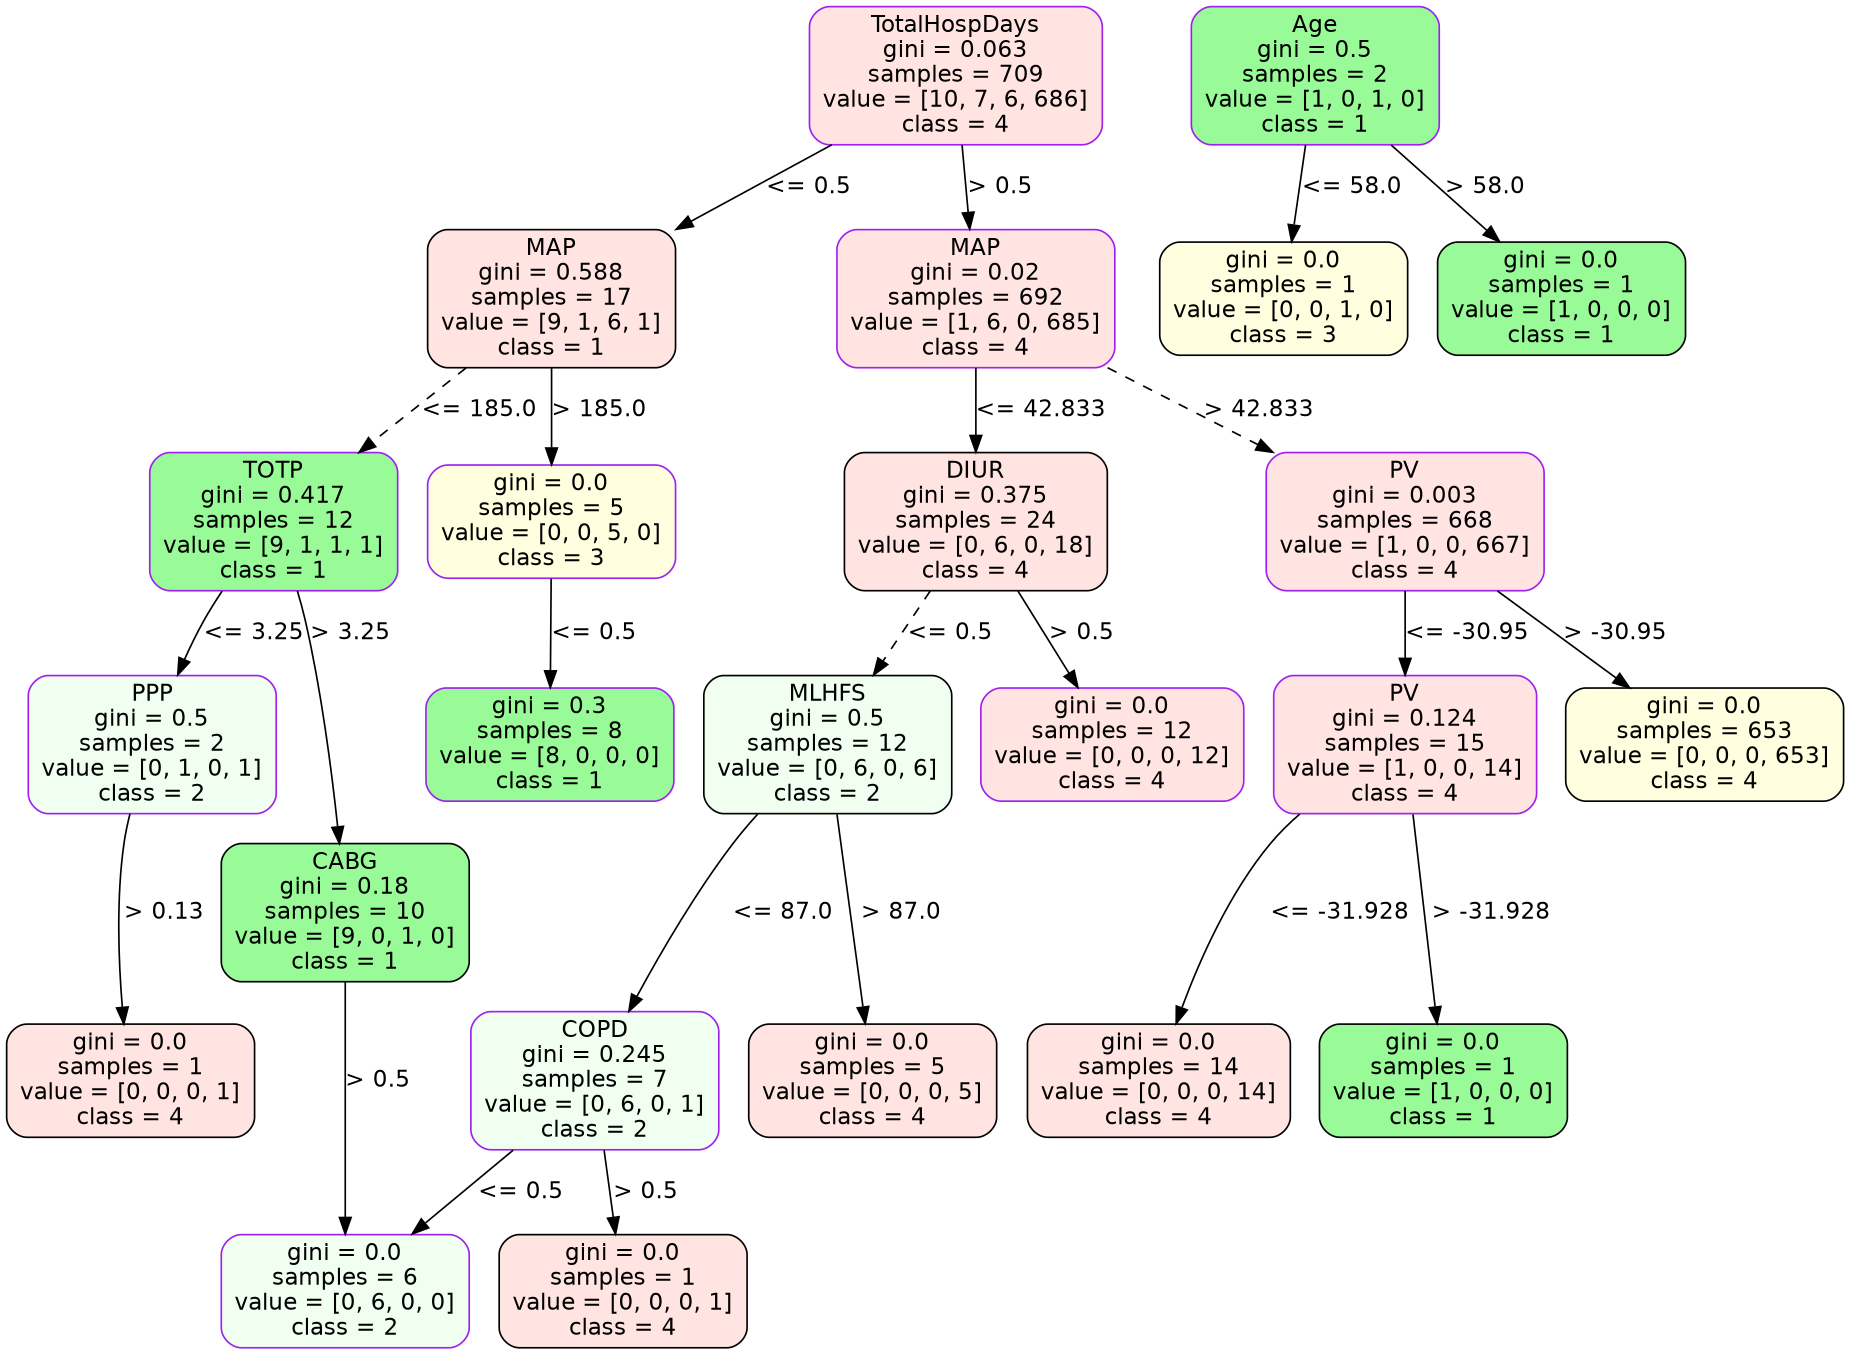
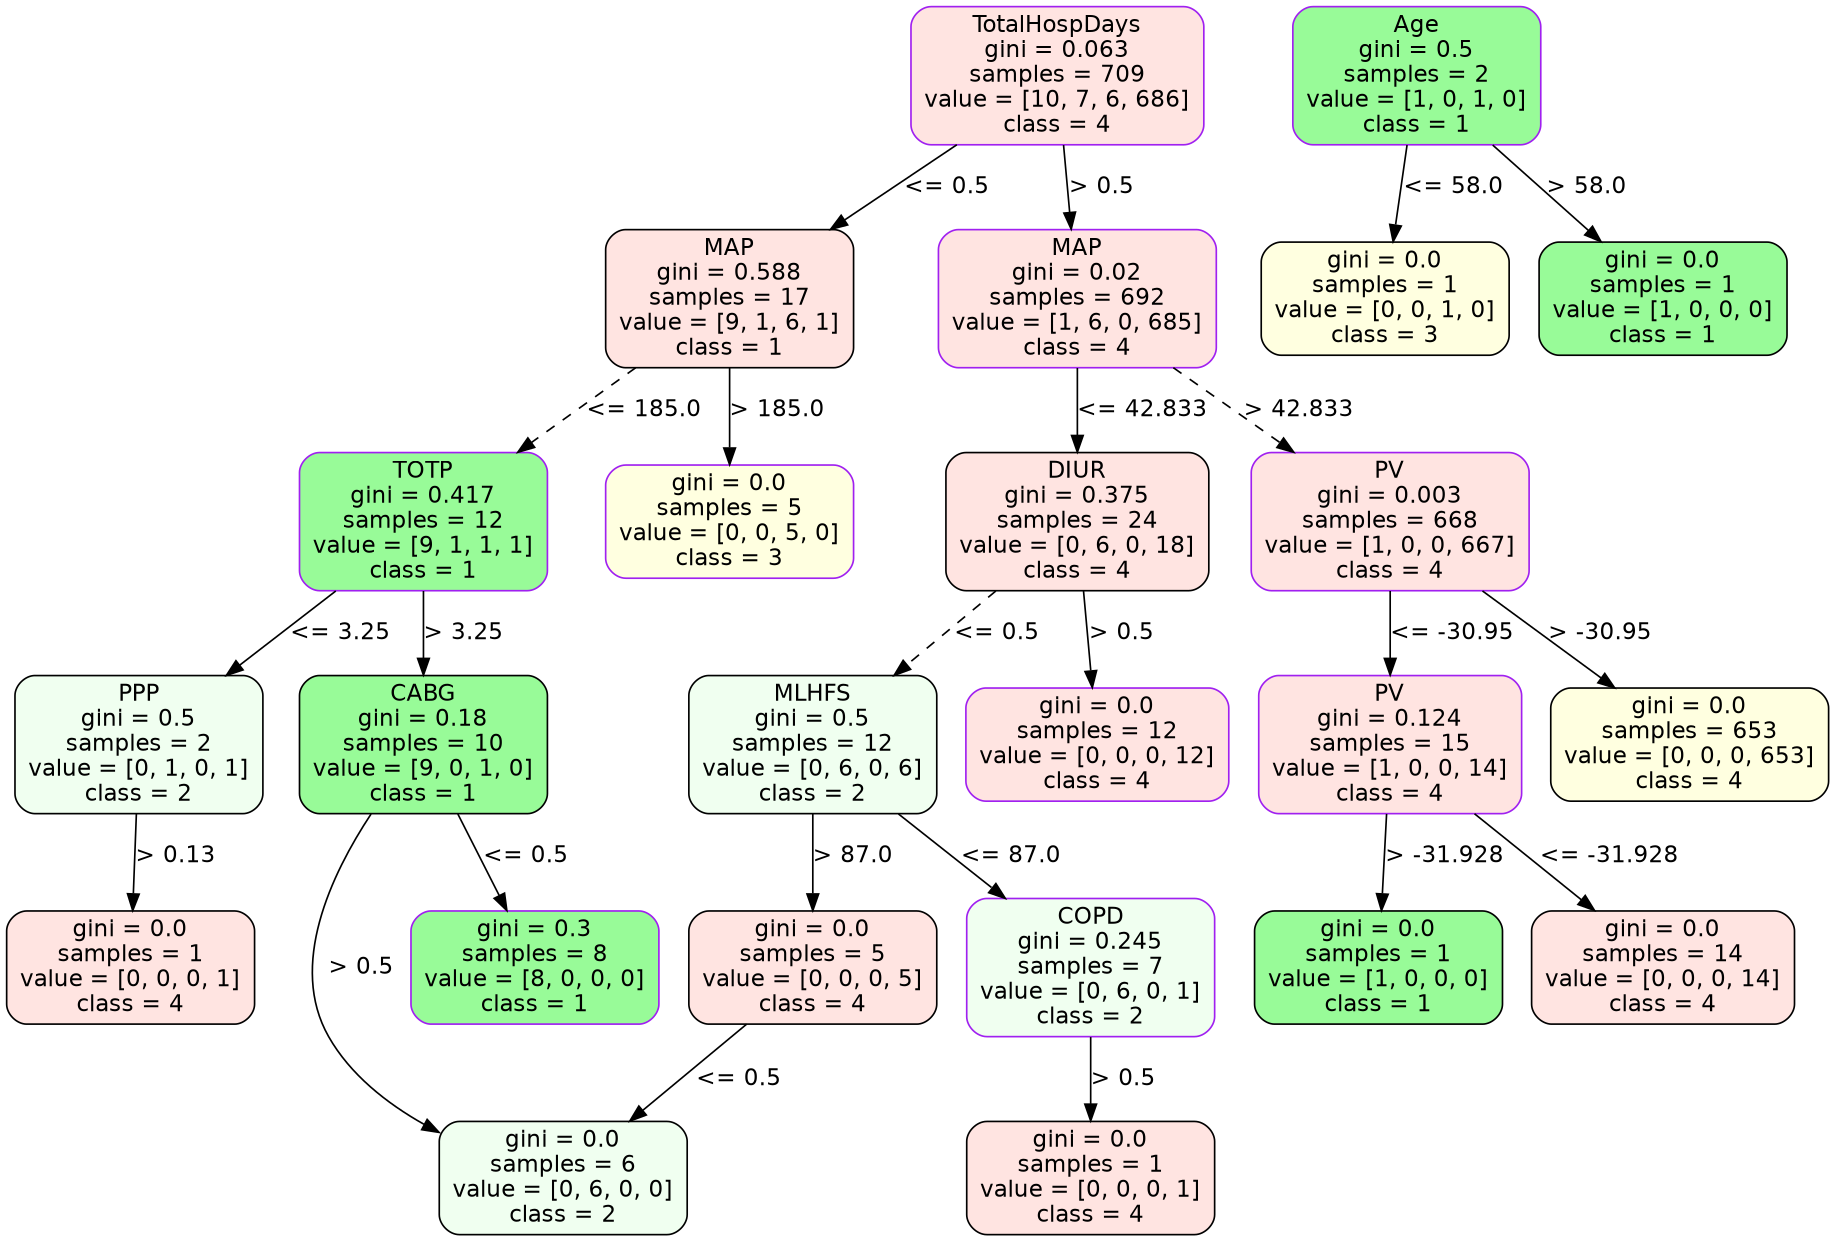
edge "gini = 0.0 samples = 5 value = [0, 0, 5, 0] class = 3" -> "gini = 0.3 samples = 8 value = [8, 0, 0, 0] class = 1": now "CABG gini = 0.18 samples = 10 value = [9, 0, 1, 0] class = 1" -> "gini = 0.3 samples = 8 value = [8, 0, 0, 0] class = 1"
node "PPP gini = 0.5 samples = 2 value = [0, 1, 0, 1] class = 2": color purple -> black
edge "COPD gini = 0.245 samples = 7 value = [0, 6, 0, 1] class = 2" -> "gini = 0.0 samples = 6 value = [0, 6, 0, 0] class = 2": now "gini = 0.0 samples = 5 value = [0, 0, 0, 5] class = 4" -> "gini = 0.0 samples = 6 value = [0, 6, 0, 0] class = 2"
node "gini = 0.0 samples = 6 value = [0, 6, 0, 0] class = 2": color purple -> black
